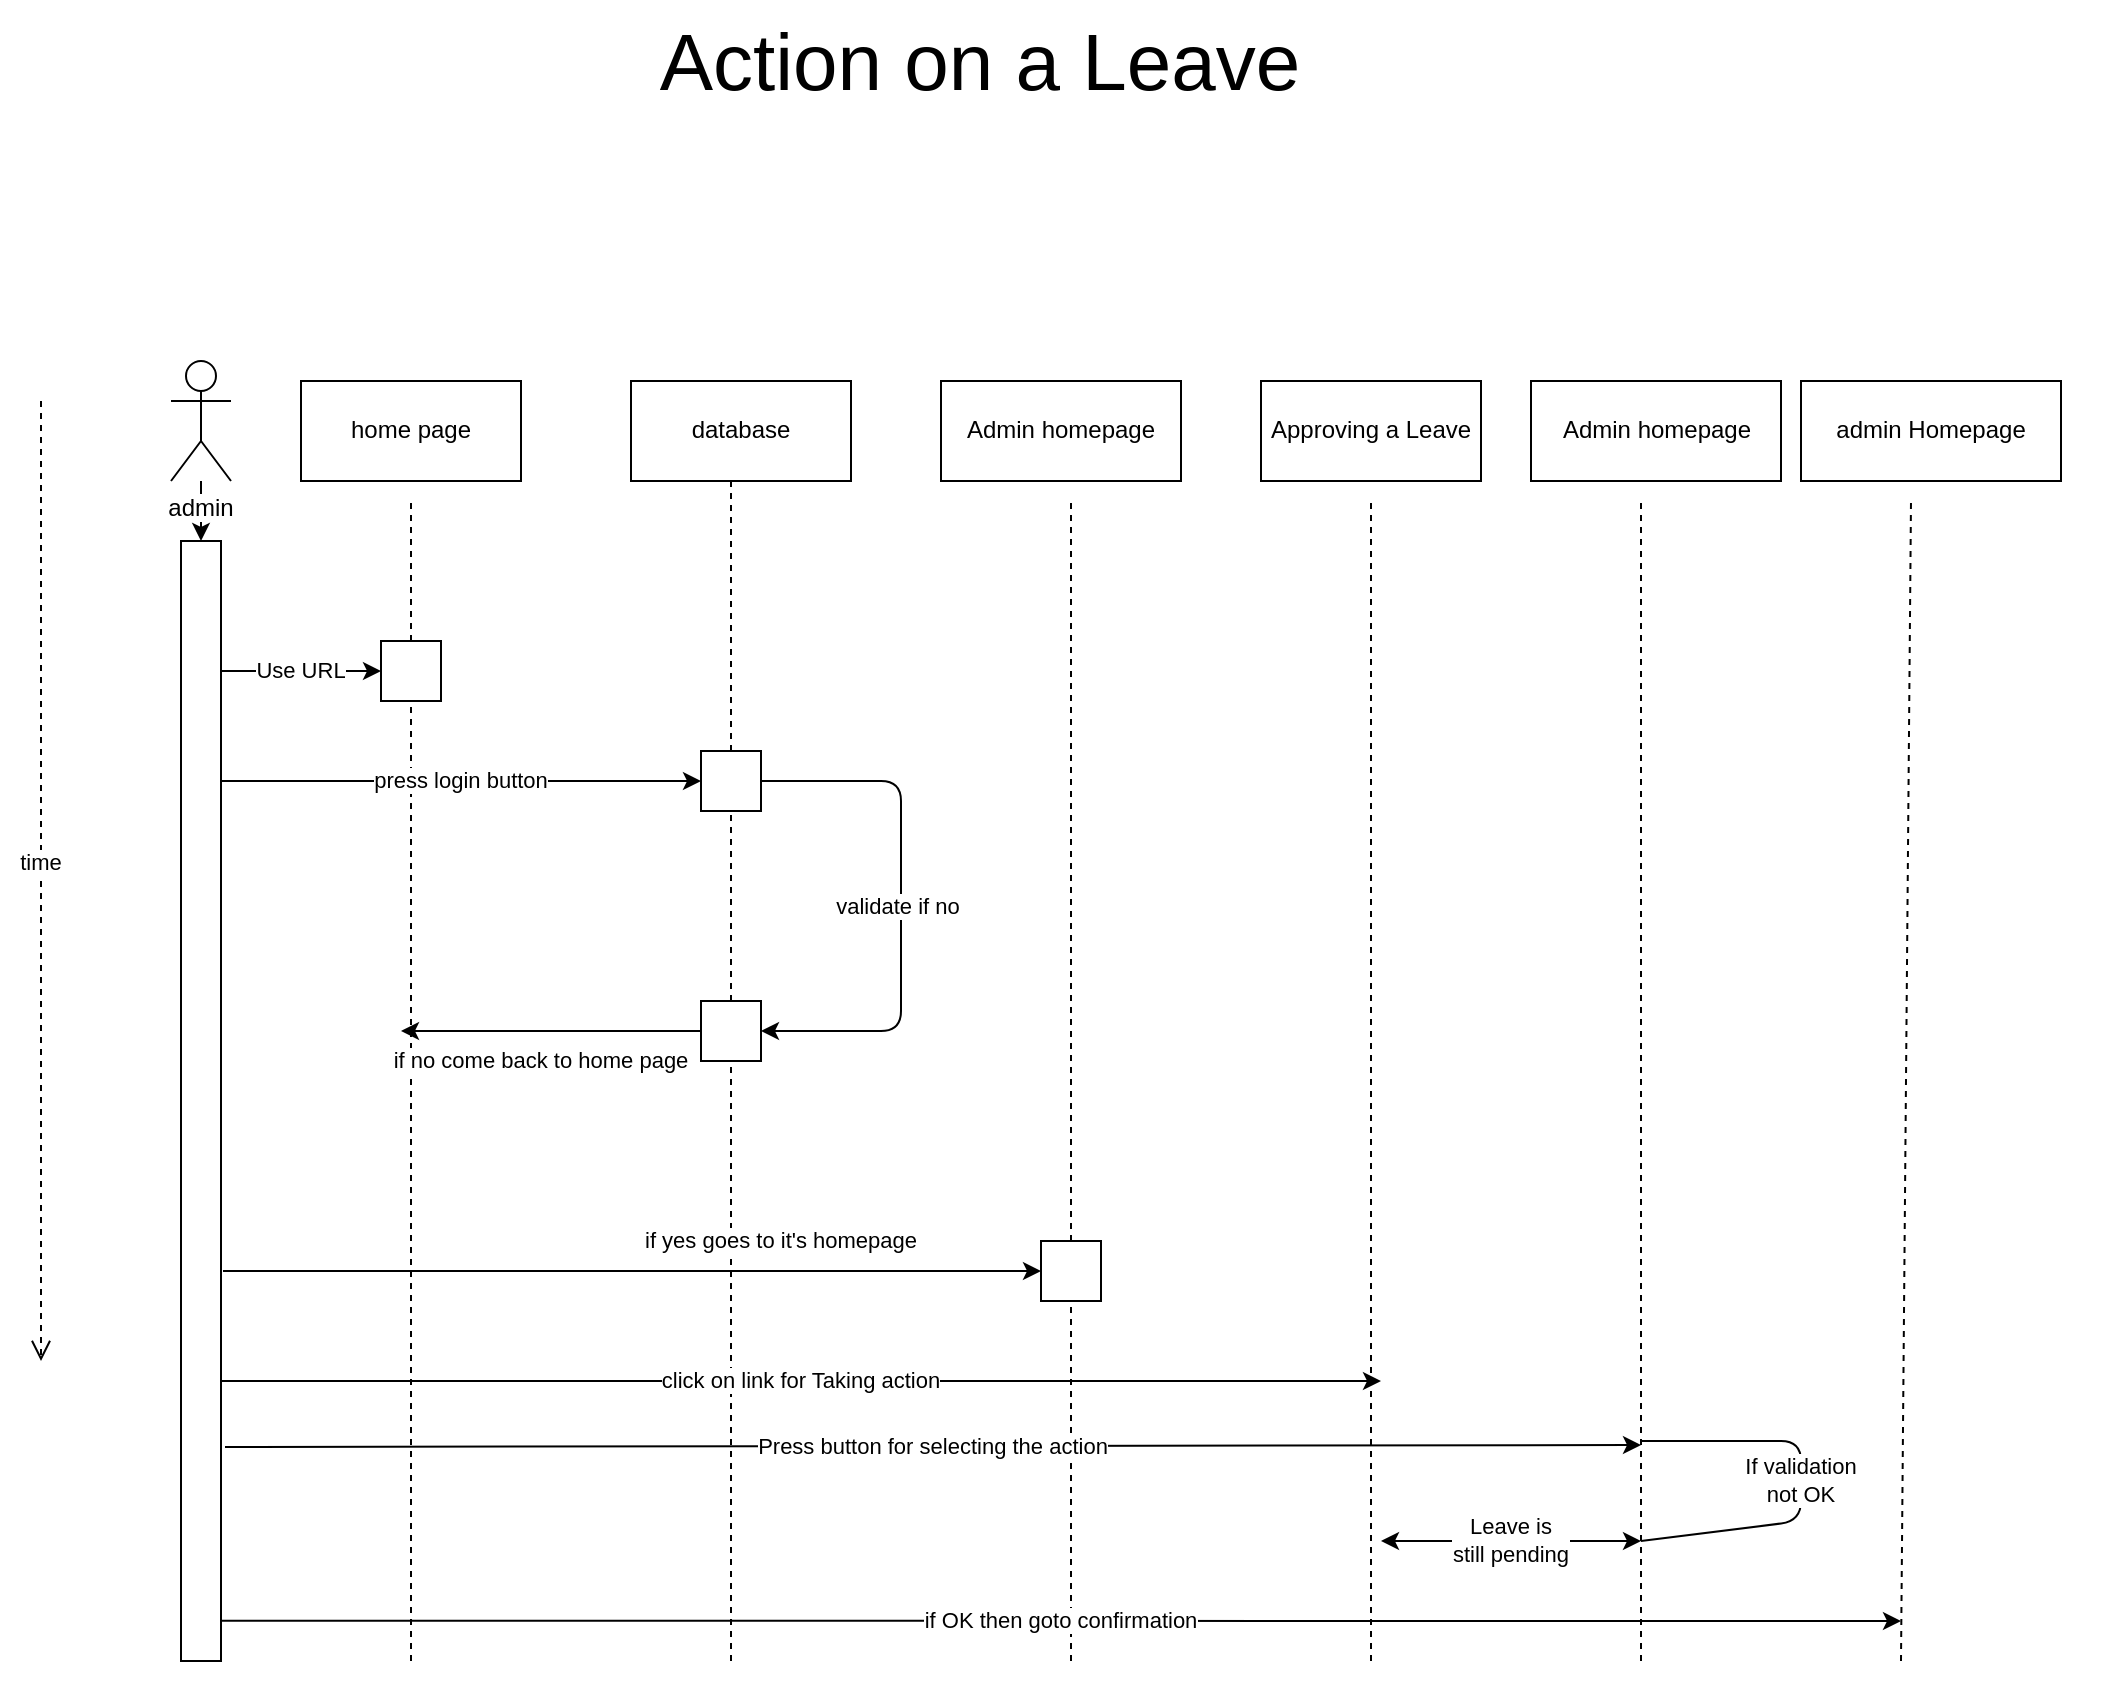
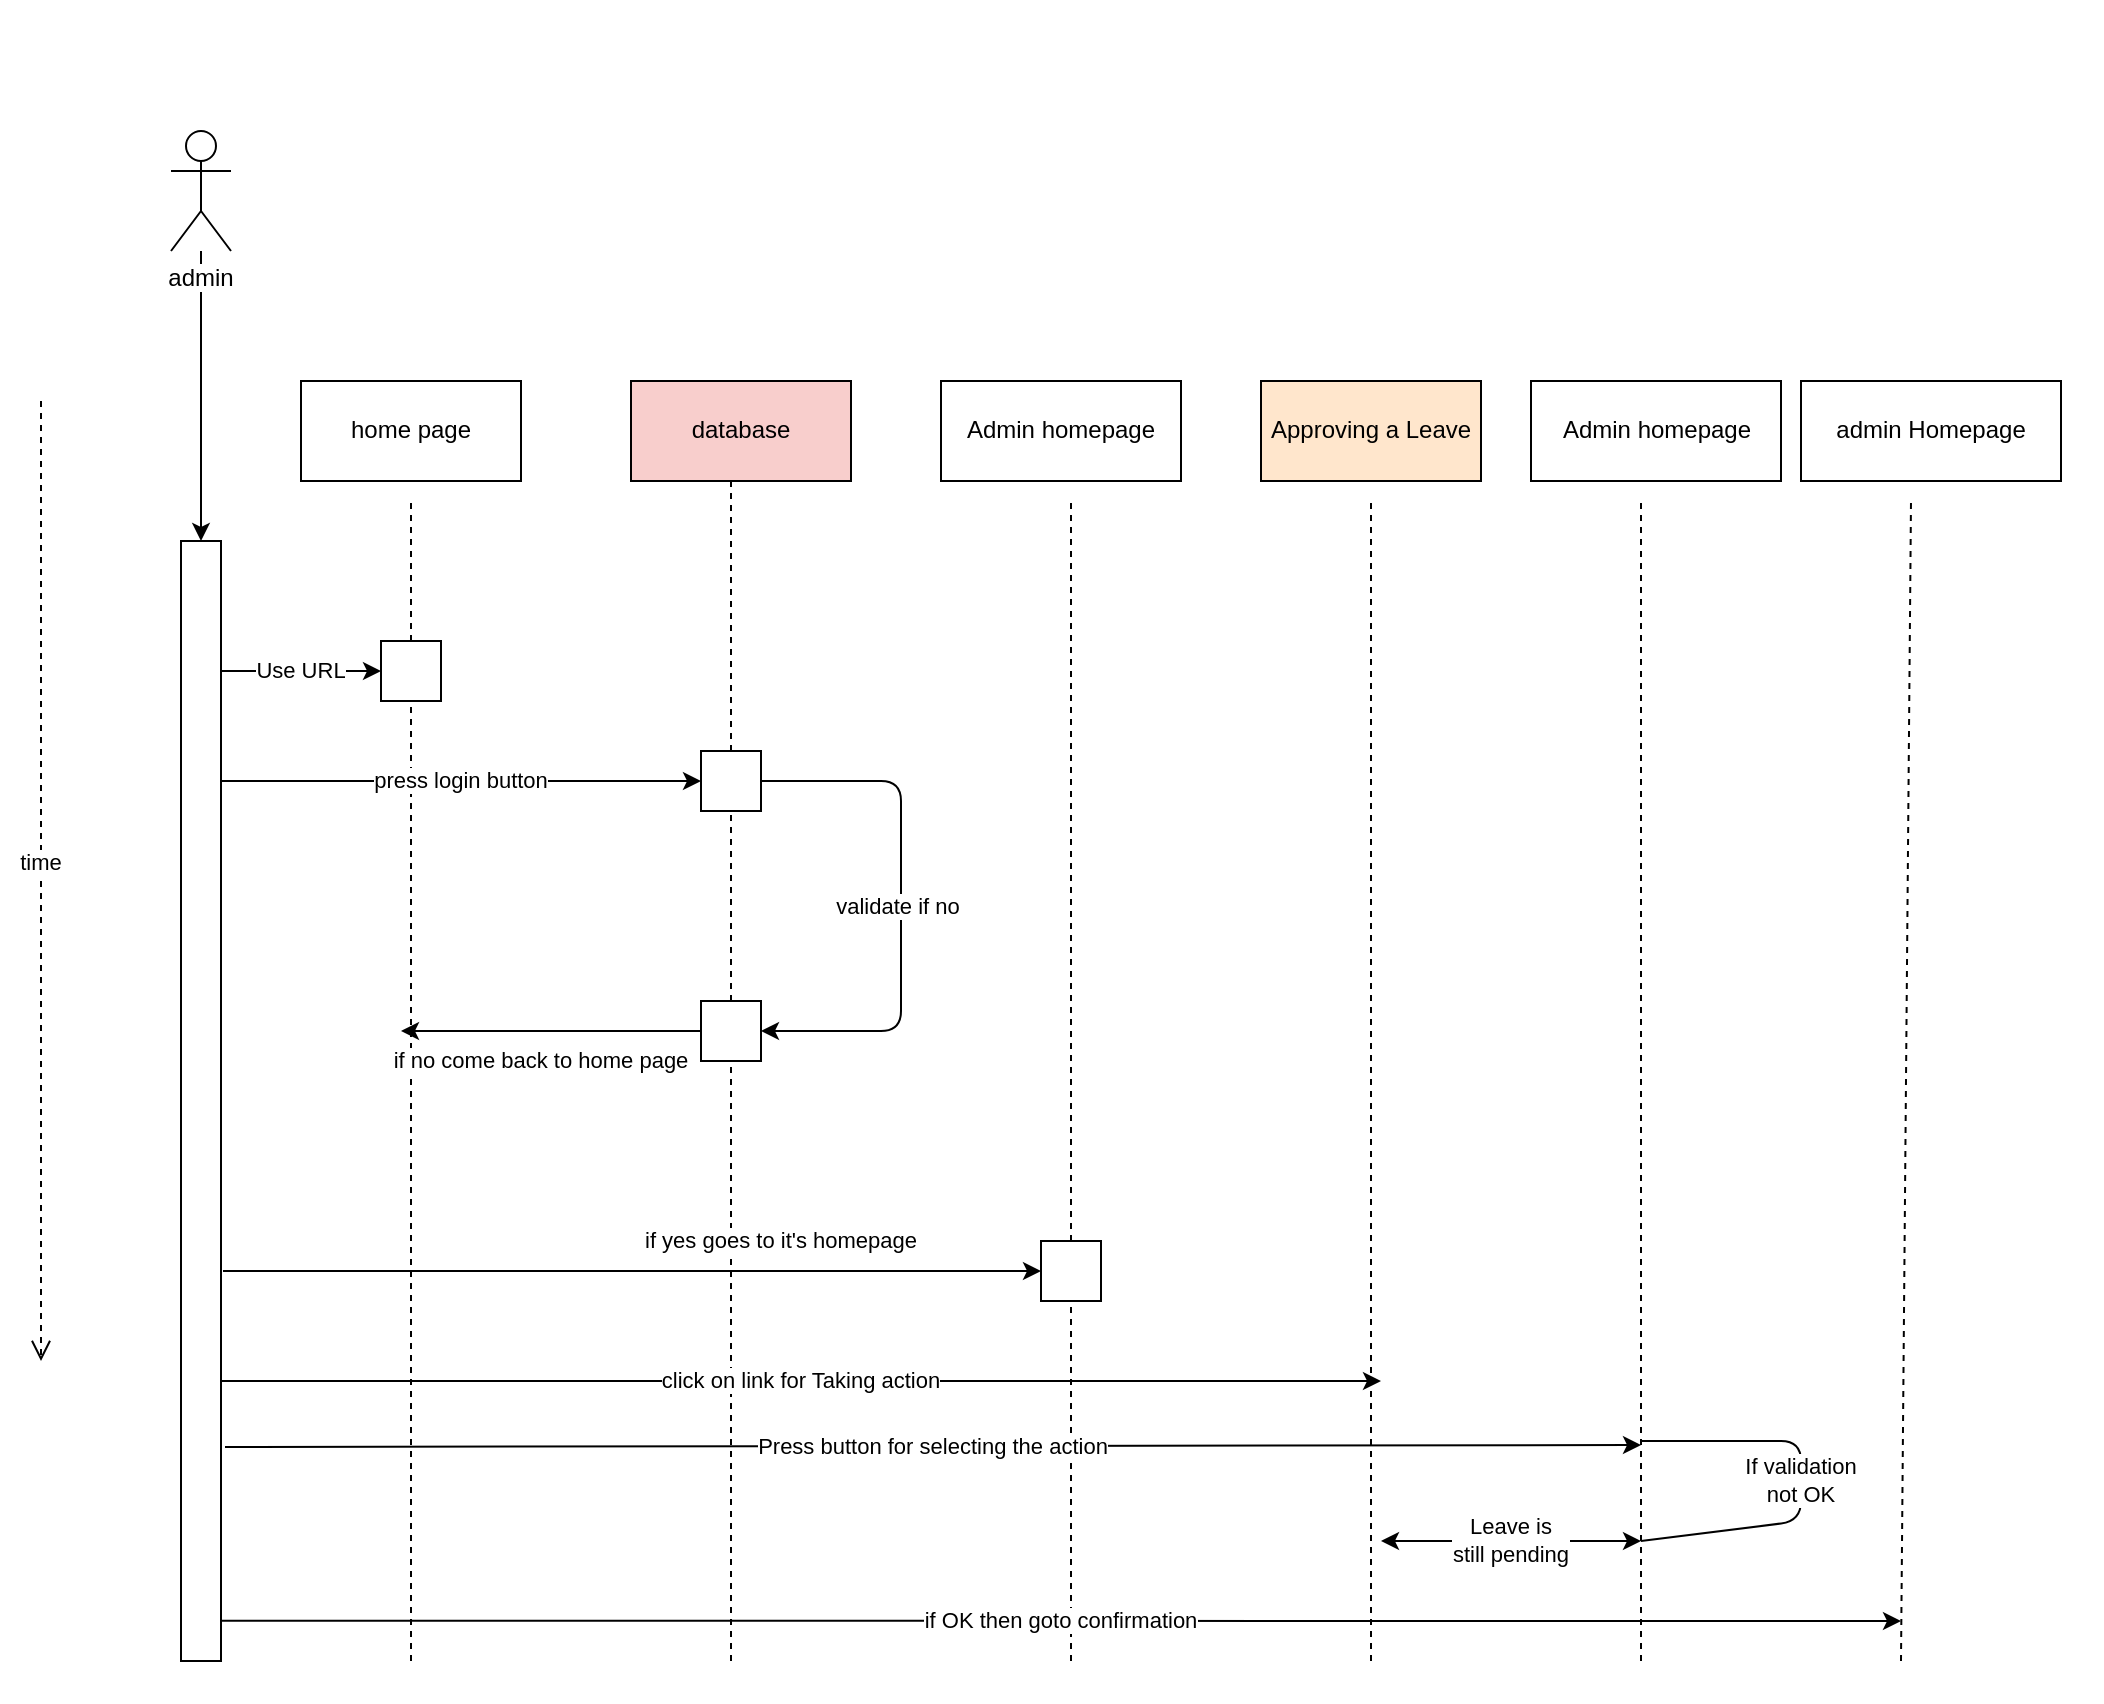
node "Action on a Leave": removed
node "admin": moved (201, 421) -> (201, 191)
node "database": fillcolor #ffffff -> #f8cecc
node "Approving a Leave": fillcolor #ffffff -> #ffe6cc
